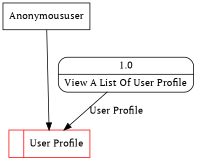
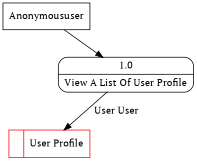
edge "Anonymoususer" -> "User Profile": now "Anonymoususer" -> "1.0"
edge "1.0" -> "User Profile": label "User Profile" -> "User User"
